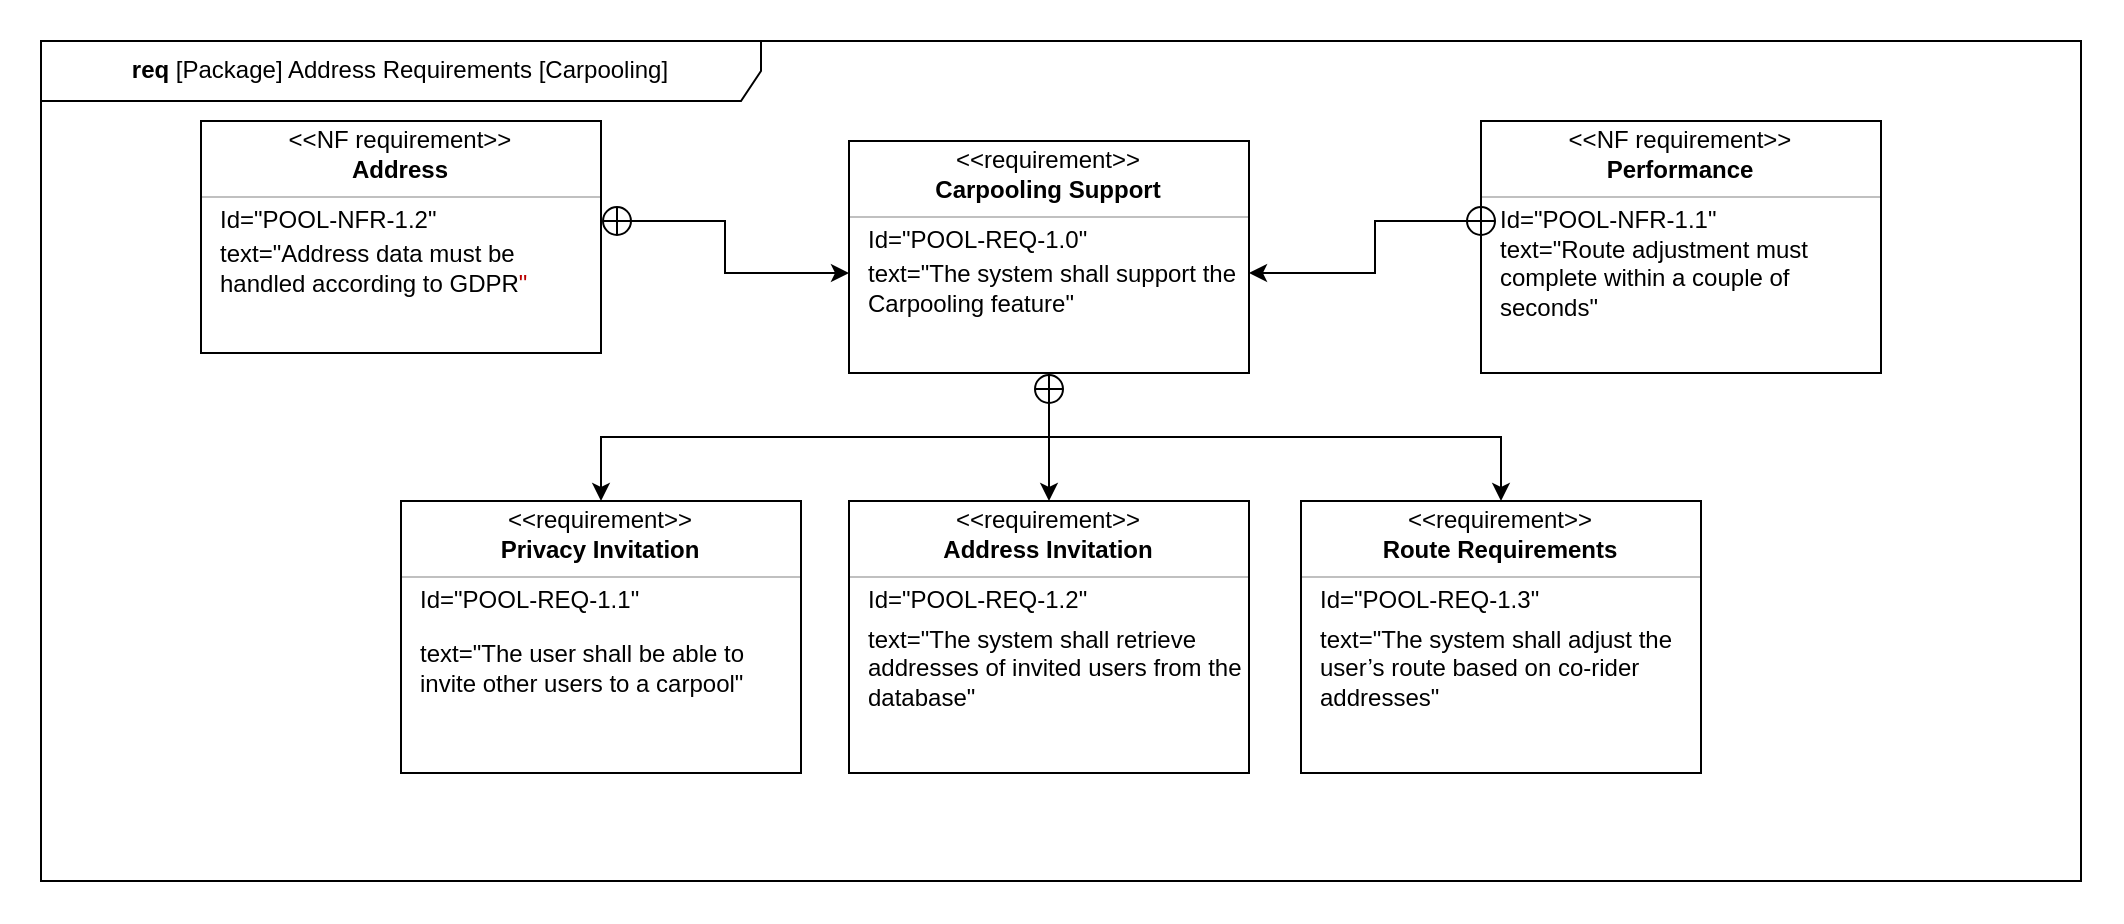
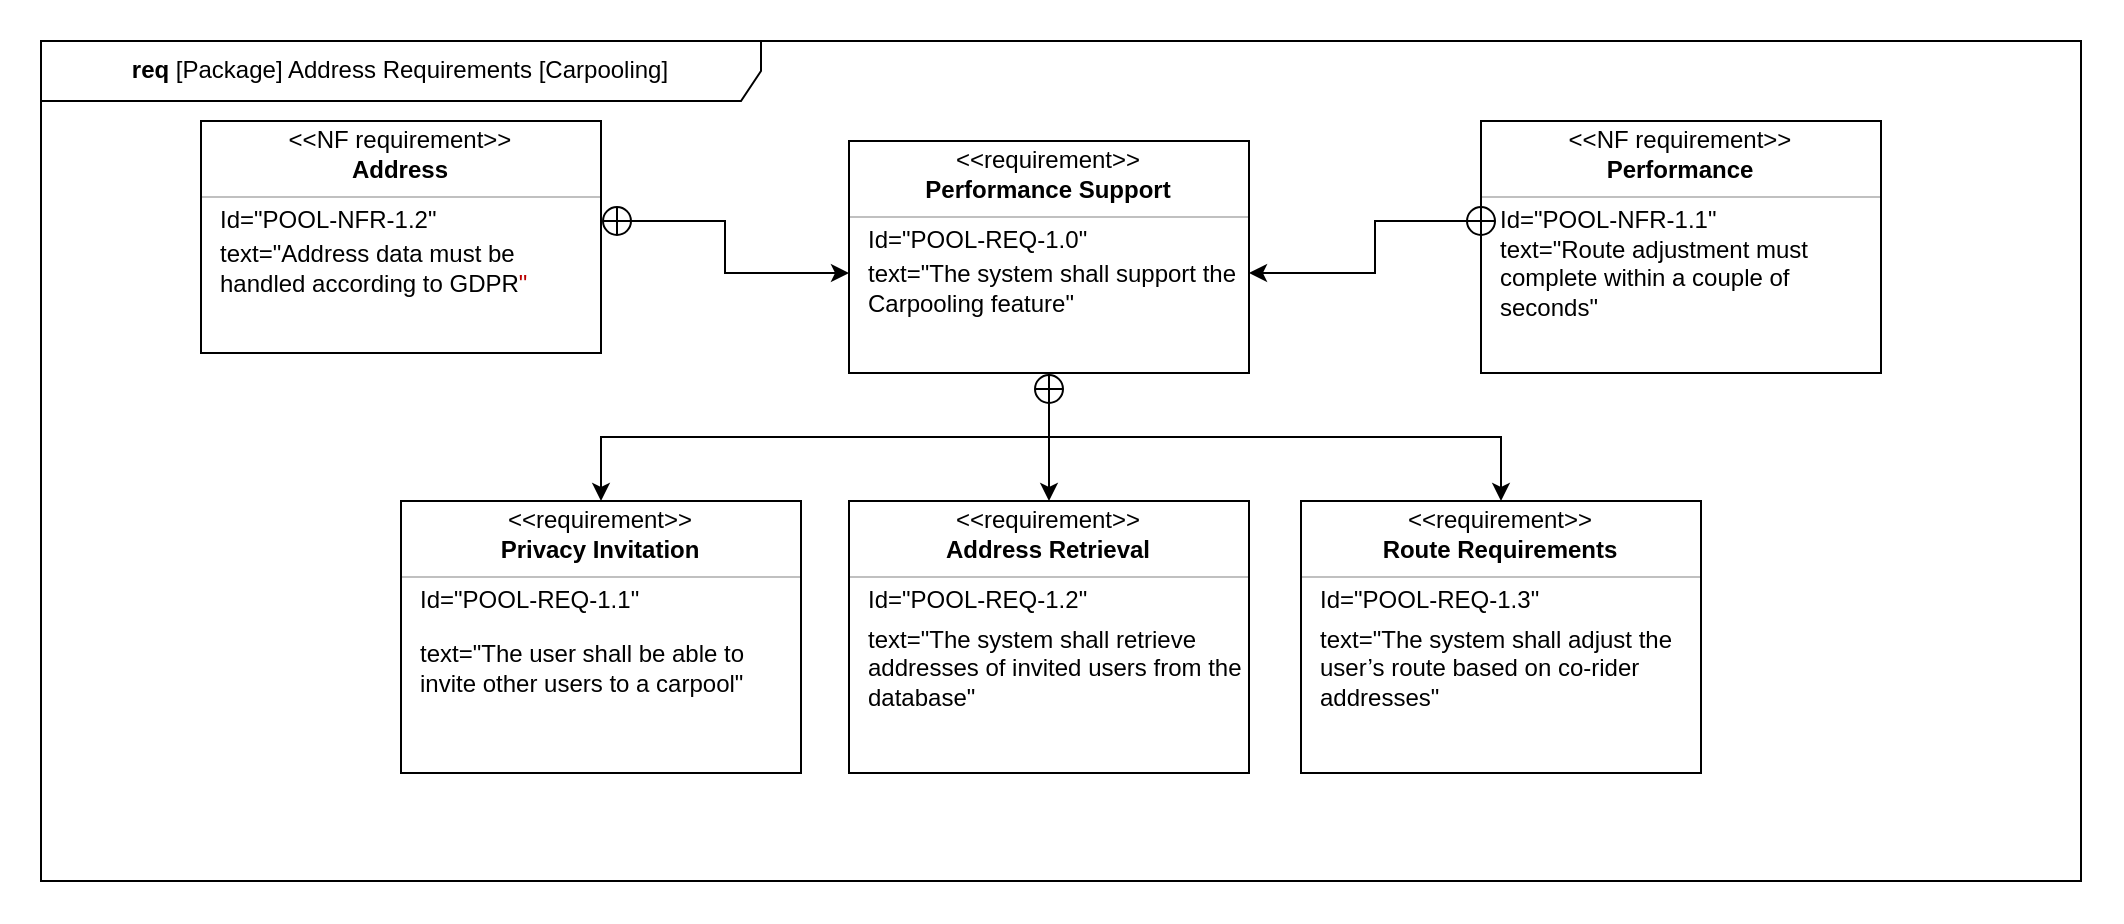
node "Carpooling Support": label "Carpooling Support" -> "Performance Support"
node "Address Invitation": label "Address Invitation" -> "Address Retrieval"
